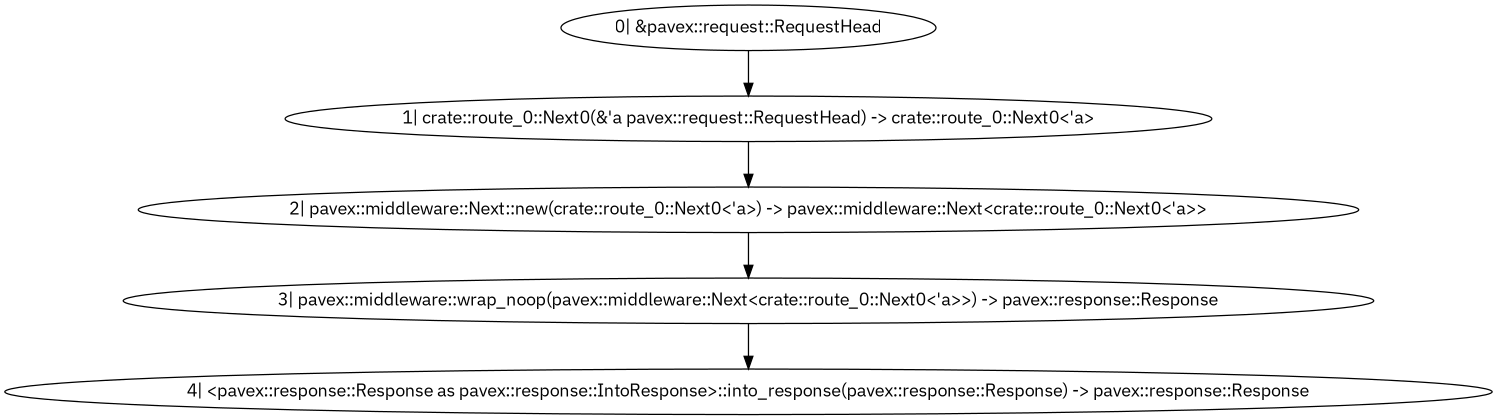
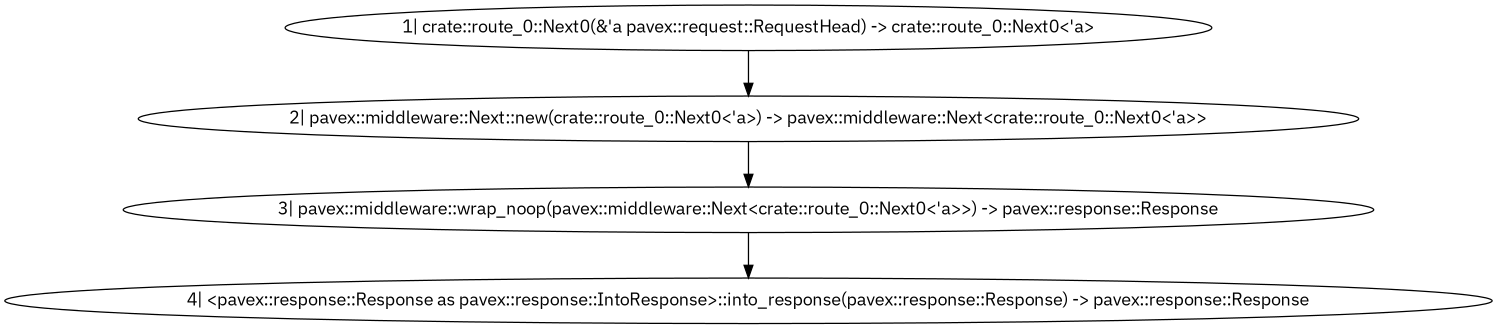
node "0| &pavex::request::RequestHead": removed
